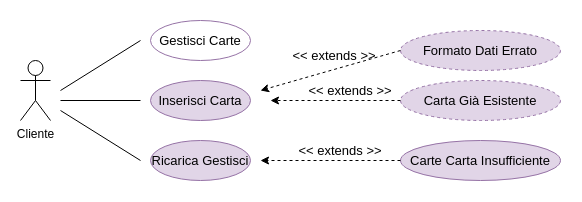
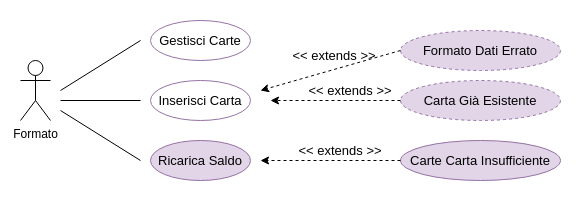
node "Inserisci Carta": fillcolor #e1d5e7 -> #ffffff
node "Cliente": label "Cliente" -> "Formato"
node "Ricarica Gestisci": label "Ricarica Gestisci" -> "Ricarica Saldo"
